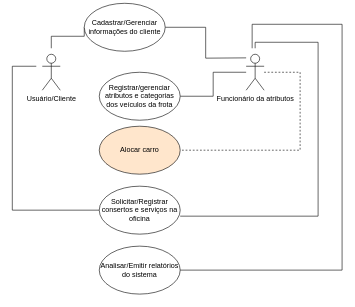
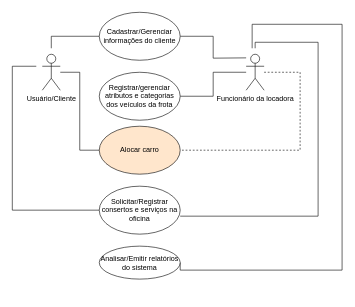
node "Cadastrar/Gerenciar informações do cliente": moved (125, 27) -> (140, 36)
node "Funcionário da atributos": label "Funcionário da atributos" -> "Funcionário da locadora"
edge "Usuário/Cliente" -- "Alocar carro": added
node "Analisar/Emitir relatórios do sistema": size 81x48 -> 81x33
